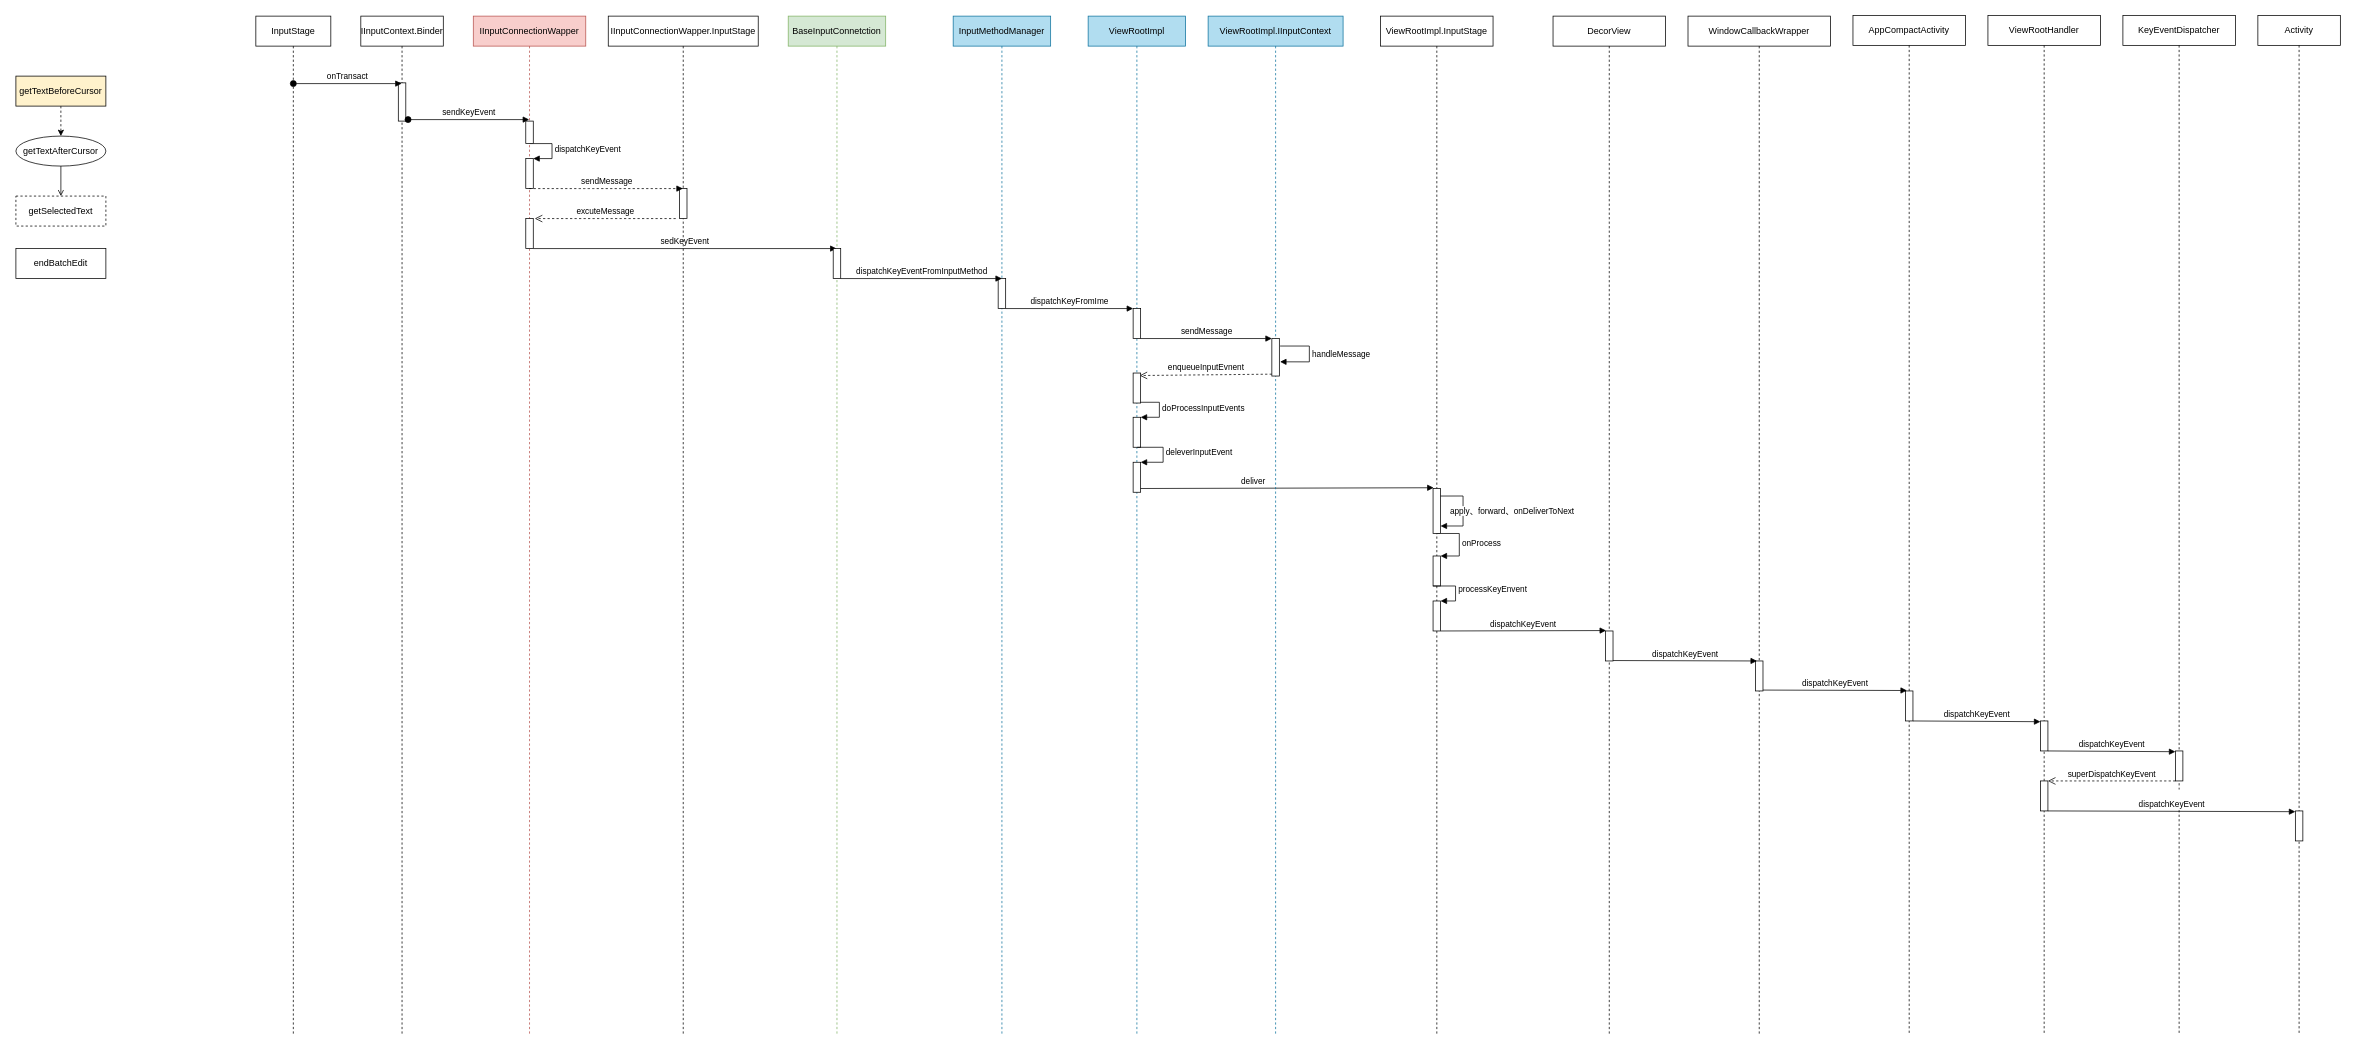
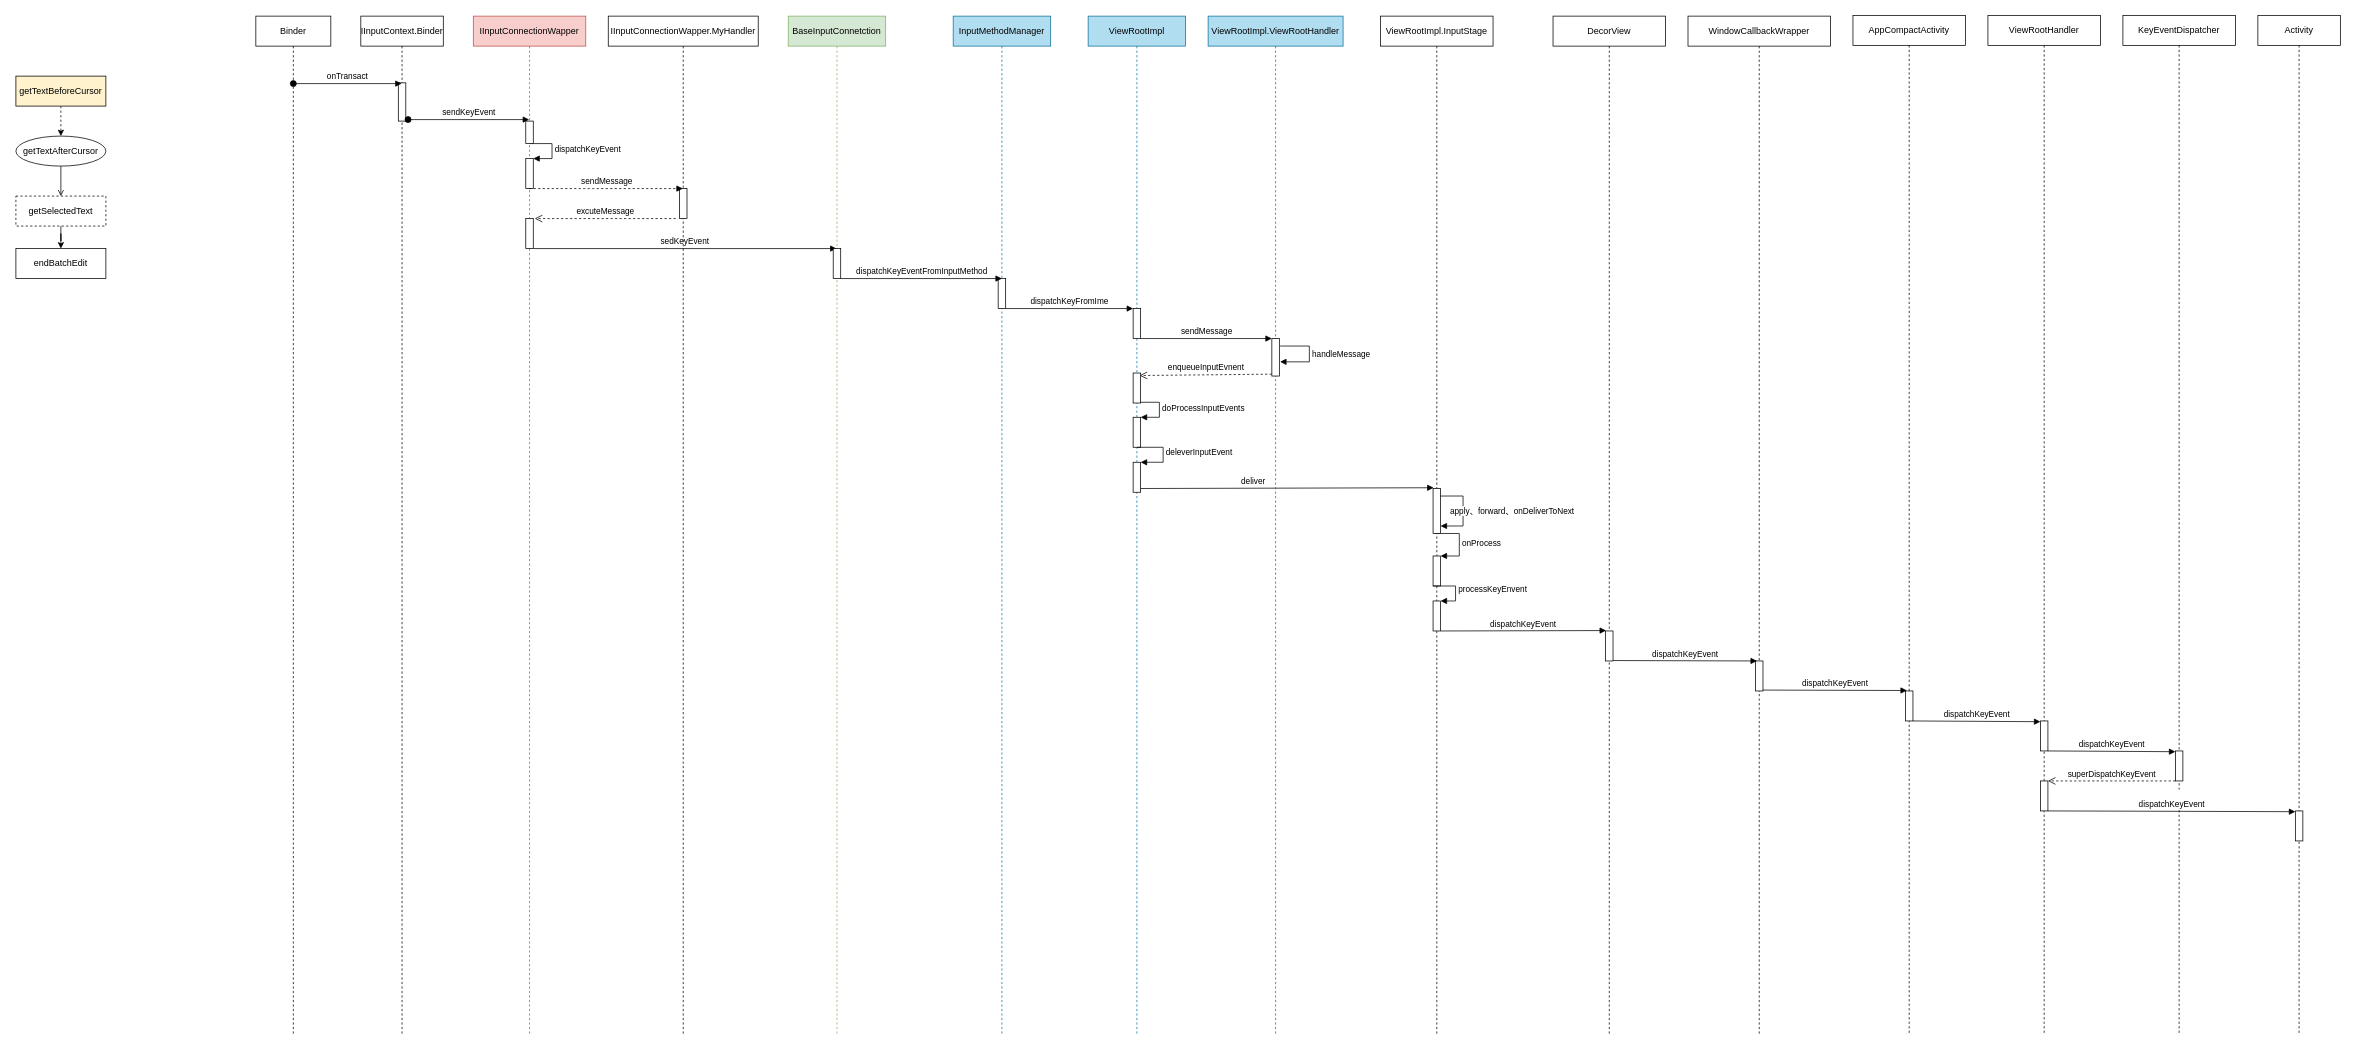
node "InputStage": label "InputStage" -> "Binder"
node "IInputConnectionWapper.InputStage": label "IInputConnectionWapper.InputStage" -> "IInputConnectionWapper.MyHandler"
node "ViewRootImpl.IInputContext": label "ViewRootImpl.IInputContext" -> "ViewRootImpl.ViewRootHandler"
edge "getSelectedText" -> "endBatchEdit": added
